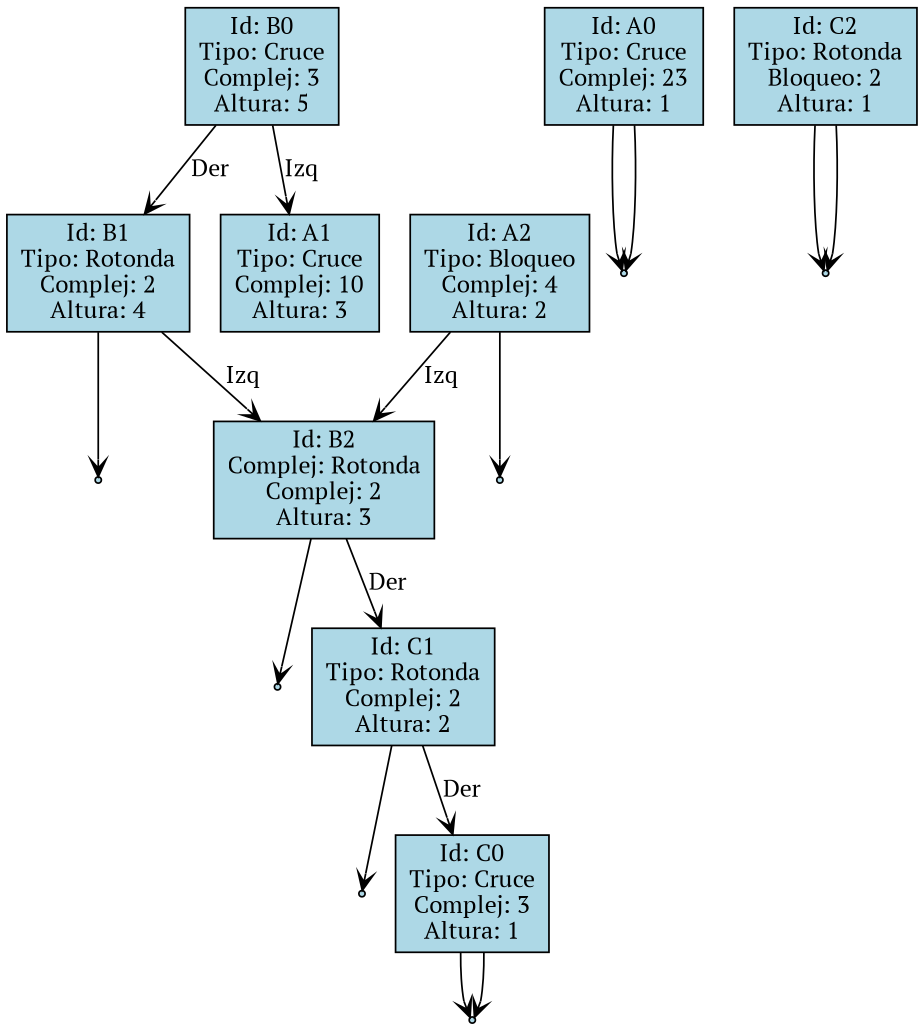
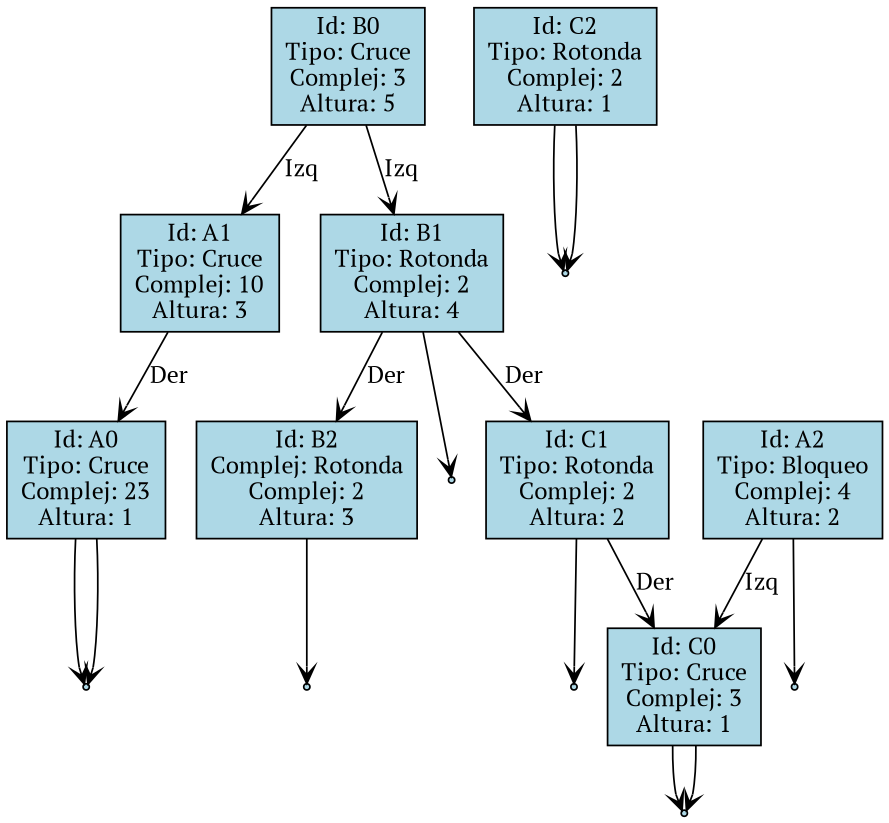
node "Id: C2 Tipo: Rotonda Bloqueo: 2 Altura: 1": label "Id: C2 Tipo: Rotonda Bloqueo: 2 Altura: 1" -> "Id: C2 Tipo: Rotonda Complej: 2 Altura: 1"
edge "Id: B0 Tipo: Cruce Complej: 3 Altura: 5" -> "Id: B1 Tipo: Rotonda Complej: 2 Altura: 4": label "Der" -> "Izq"
edge "Id: A1 Tipo: Cruce Complej: 10 Altura: 3" -> "Id: A0 Tipo: Cruce Complej: 23 Altura: 1": added, label "Der"
edge "Id: A2 Tipo: Bloqueo Complej: 4 Altura: 2" -> "Id: B2 Complej: Rotonda Complej: 2 Altura: 3": now "Id: A2 Tipo: Bloqueo Complej: 4 Altura: 2" -> "Id: C0 Tipo: Cruce Complej: 3 Altura: 1"
edge "Id: B1 Tipo: Rotonda Complej: 2 Altura: 4" -> "Id: B2 Complej: Rotonda Complej: 2 Altura: 3": label "Izq" -> "Der"
edge "Id: B2 Complej: Rotonda Complej: 2 Altura: 3" -> "Id: C1 Tipo: Rotonda Complej: 2 Altura: 2": now "Id: B1 Tipo: Rotonda Complej: 2 Altura: 4" -> "Id: C1 Tipo: Rotonda Complej: 2 Altura: 2"
